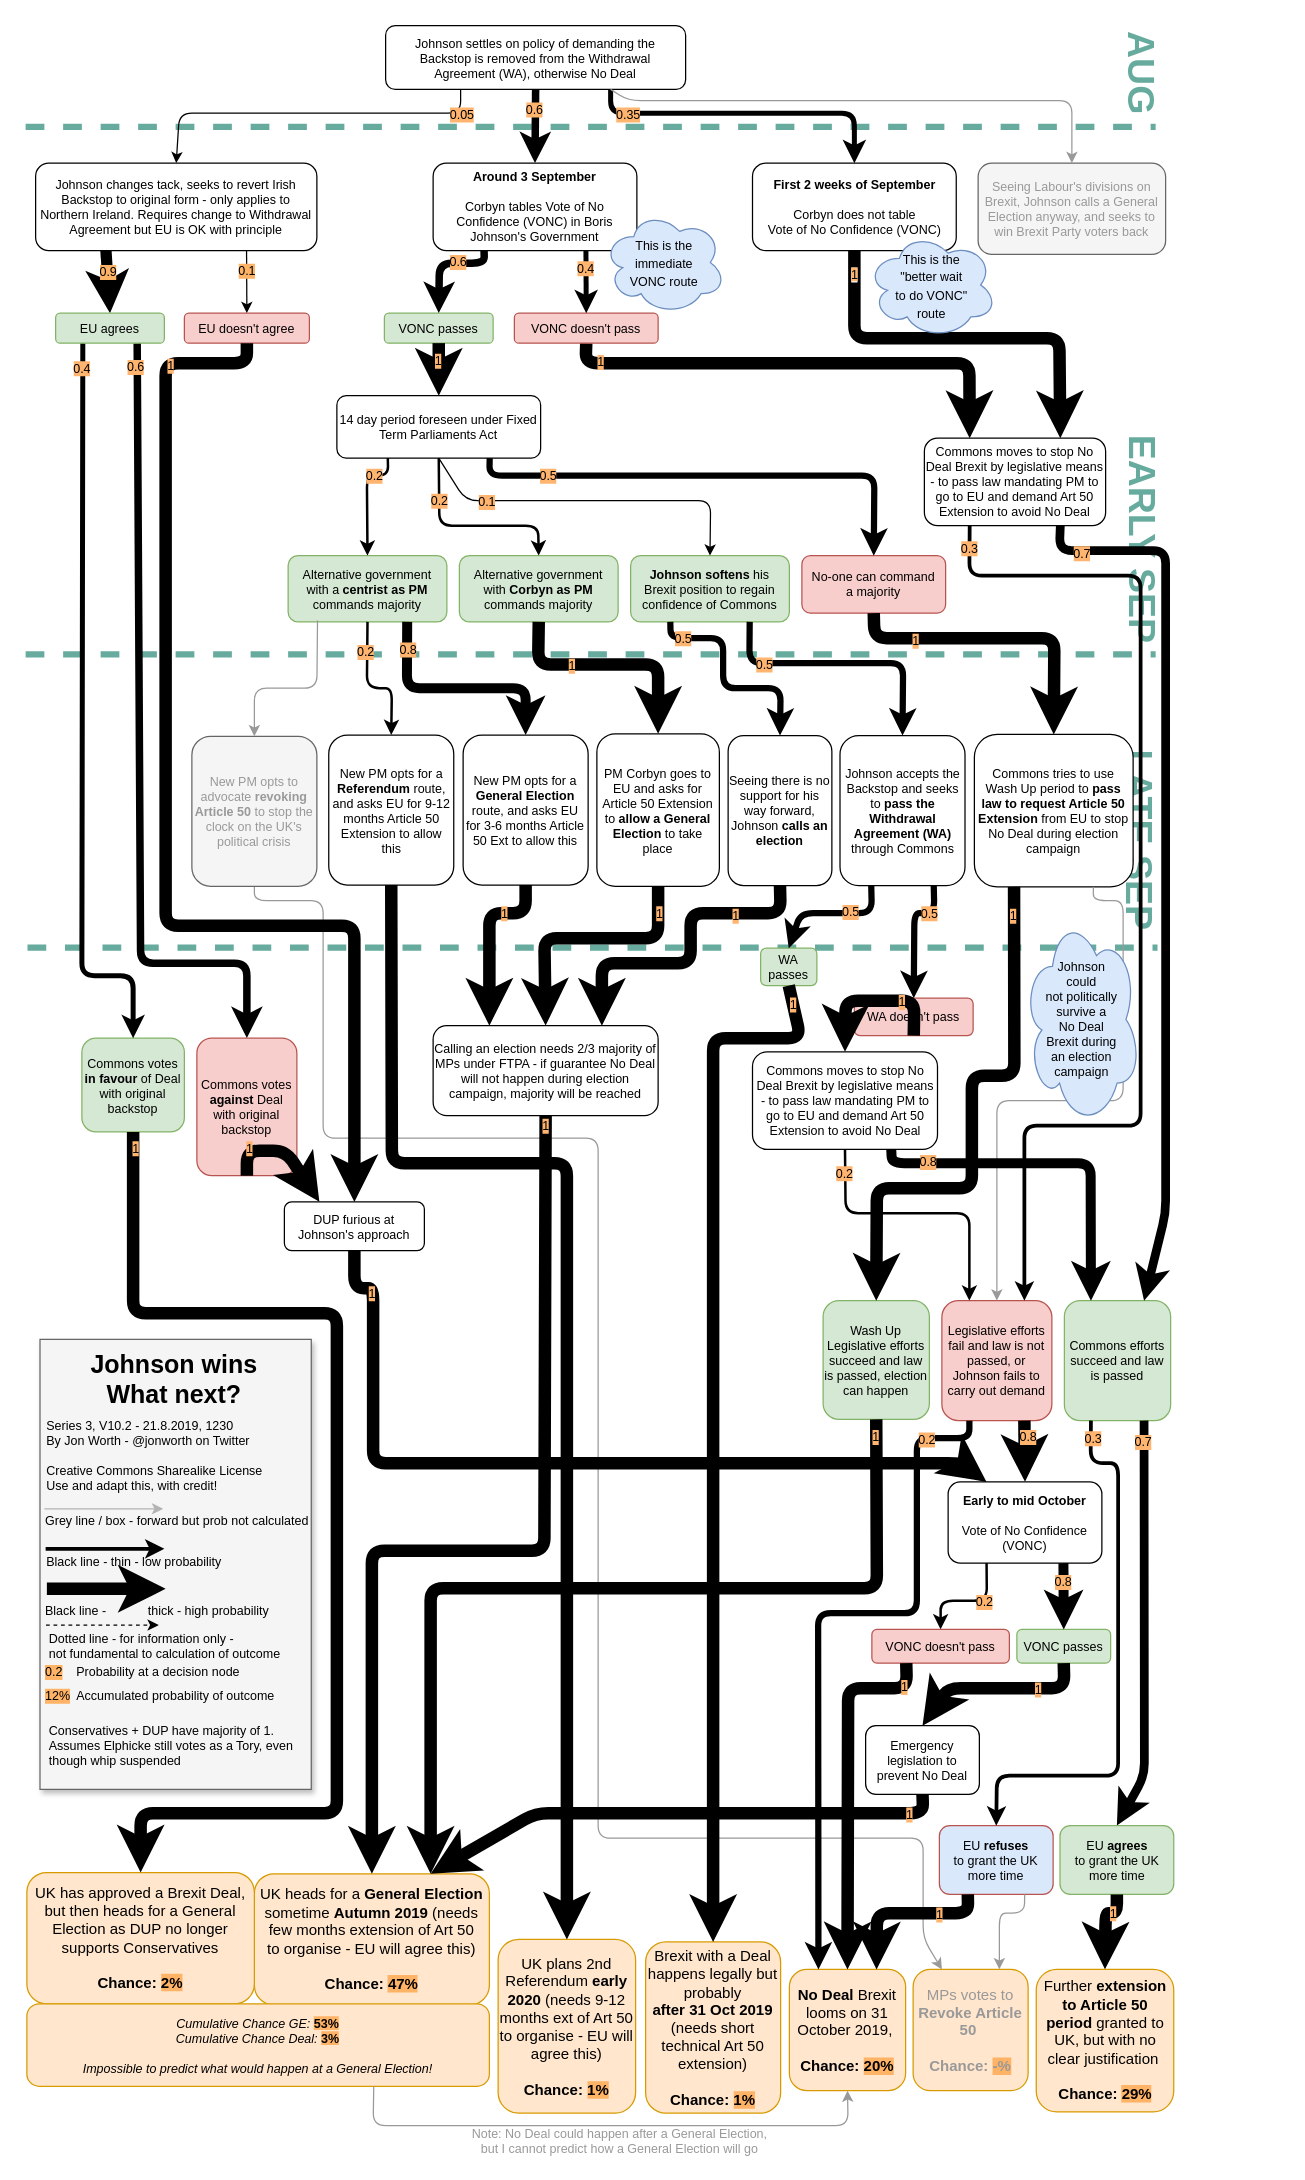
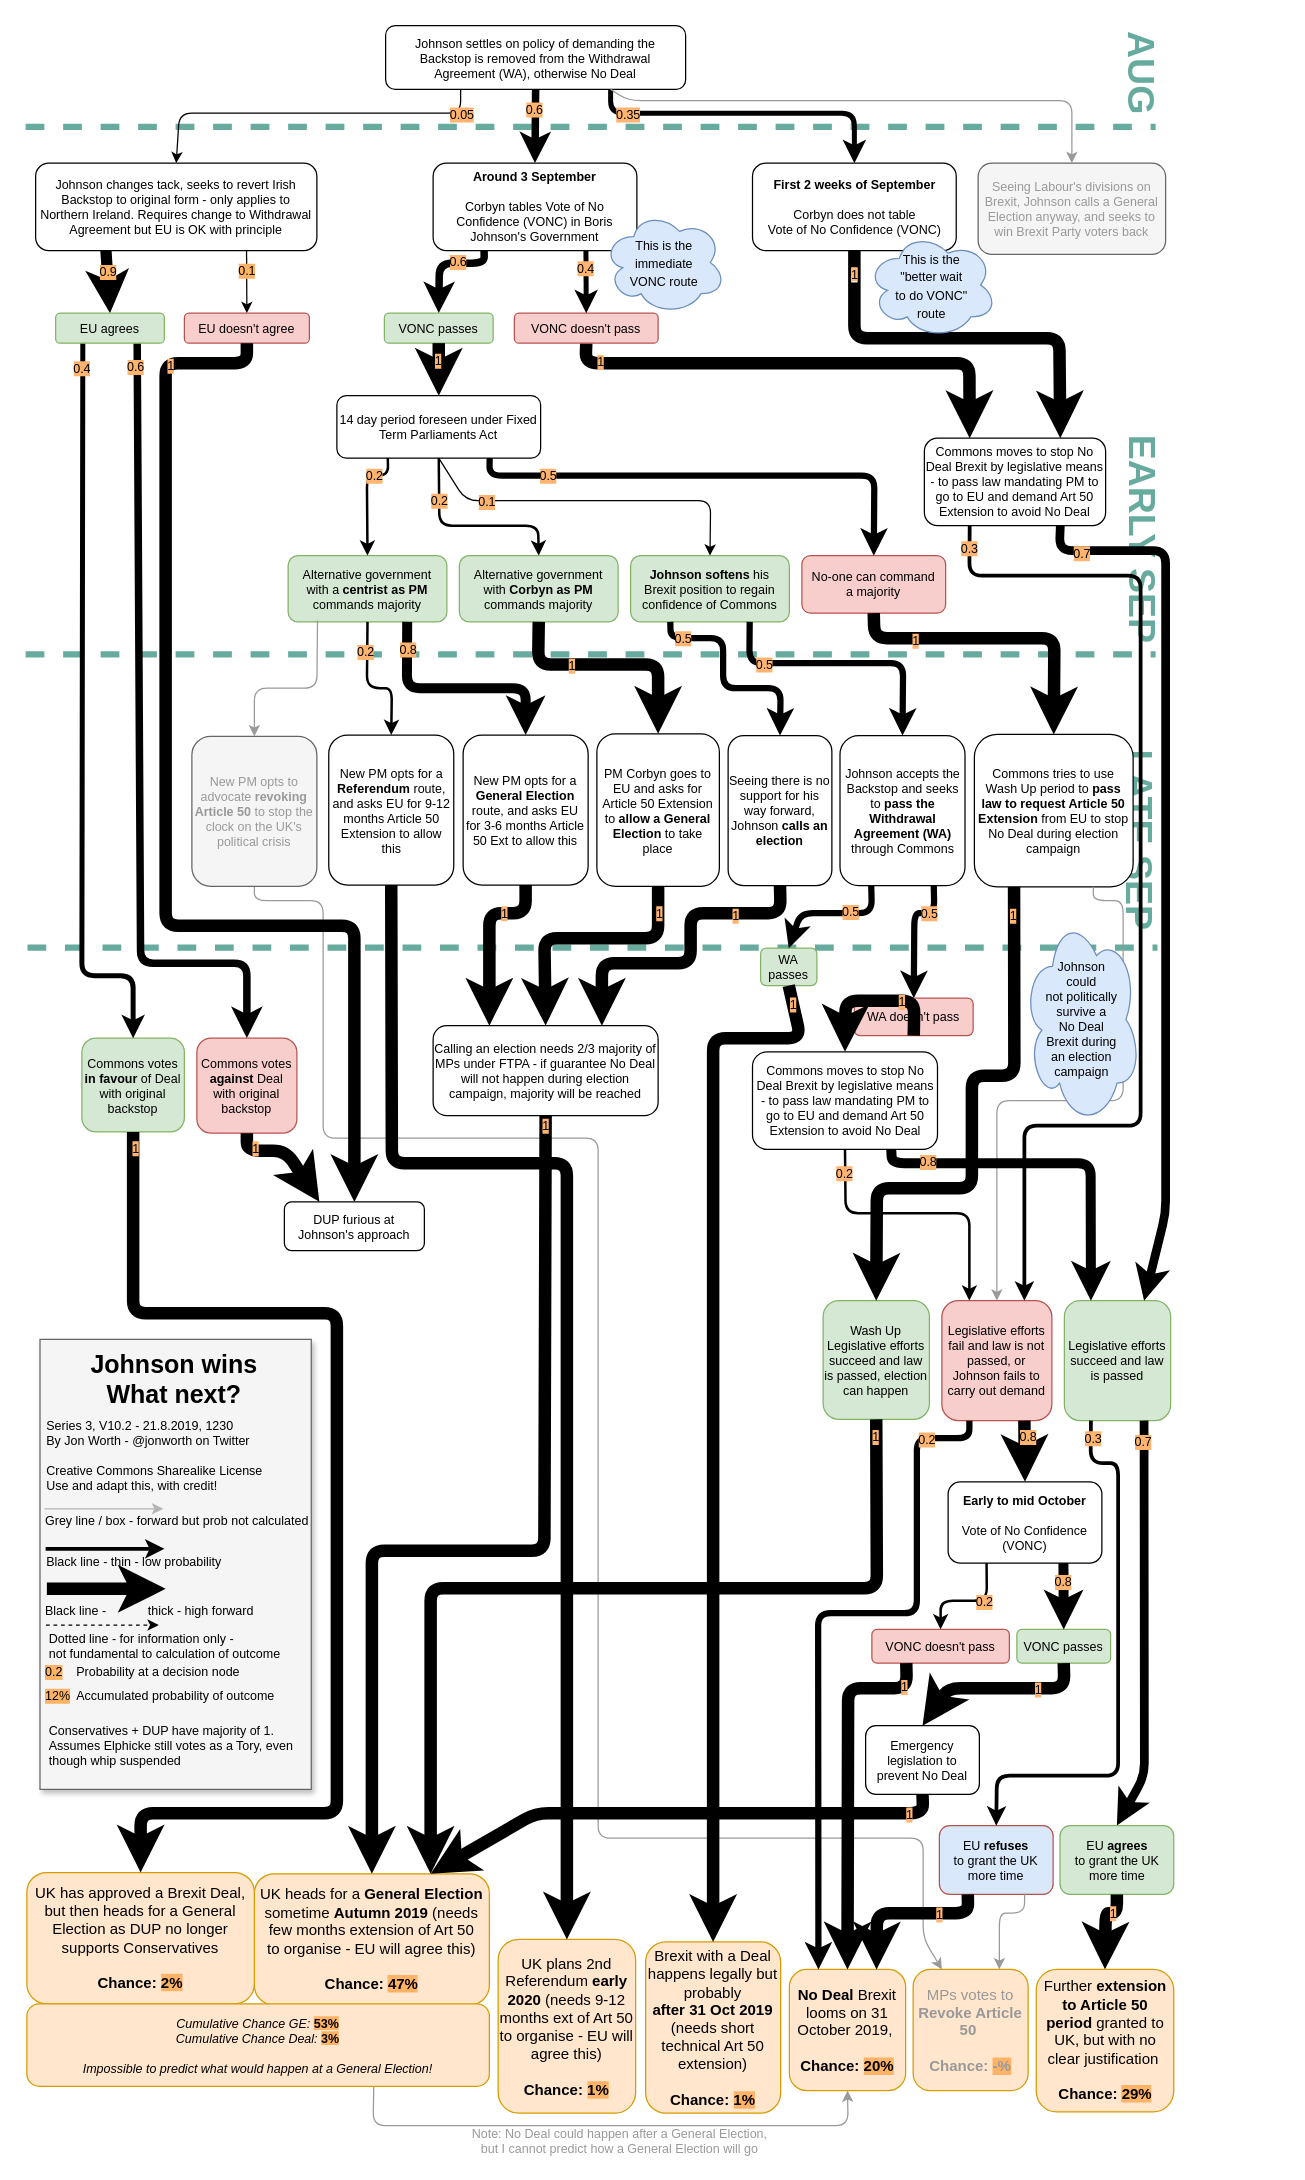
node "Commons votes against Deal with original backstop": size 100x138 -> 100x95
node "Commons efforts succeed and law is passed": label "Commons efforts succeed and law is passed" -> "Legislative efforts succeed and law is passed"
edge "DUP furious at Johnson's approach" -> "Early to mid OctoberVote of No Confidence (VONC)": removed, label "1"
node "Black line - thick - high probability": label "Black line - thick - high probability" -> "Black line - thick - high forward"
